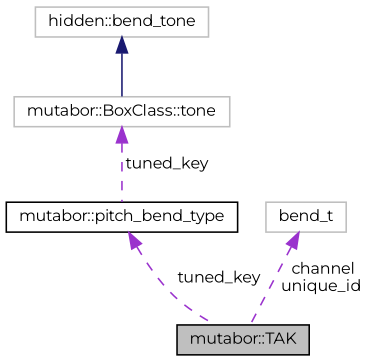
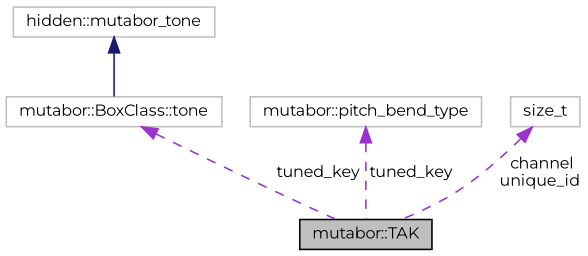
node "hidden::bend_tone": label "hidden::bend_tone" -> "hidden::mutabor_tone"
edge "mutabor::pitch_bend_type" -> "mutabor::BoxClass::tone": now "mutabor::TAK" -> "mutabor::BoxClass::tone"
node "mutabor::pitch_bend_type": color black -> grey75
node "bend_t": label "bend_t" -> "size_t"
